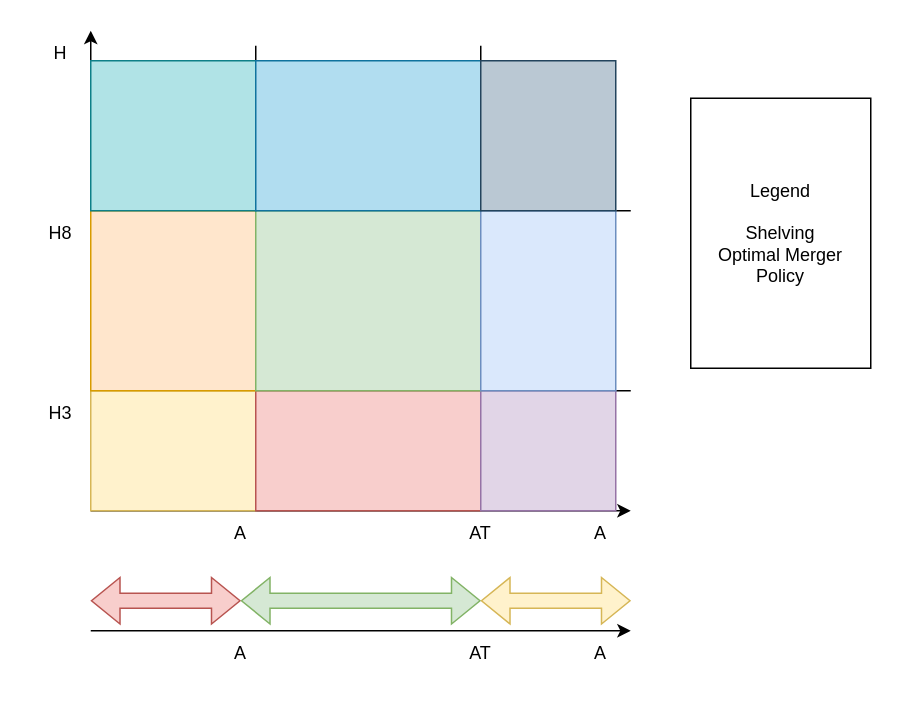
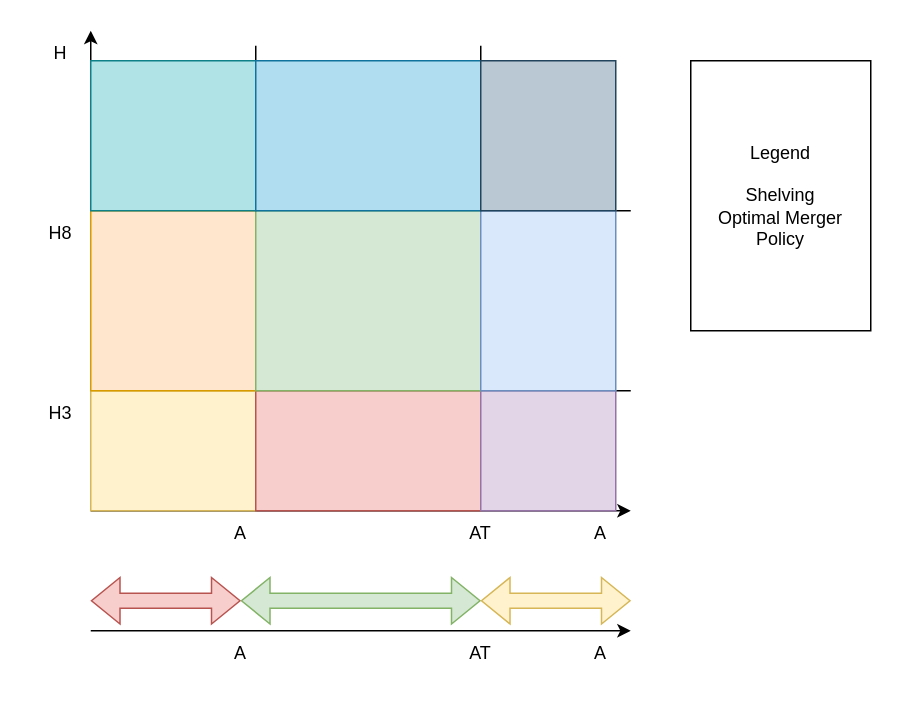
node "Legend Shelving Optimal Merger Policy": moved (781, 233) -> (781, 196)
